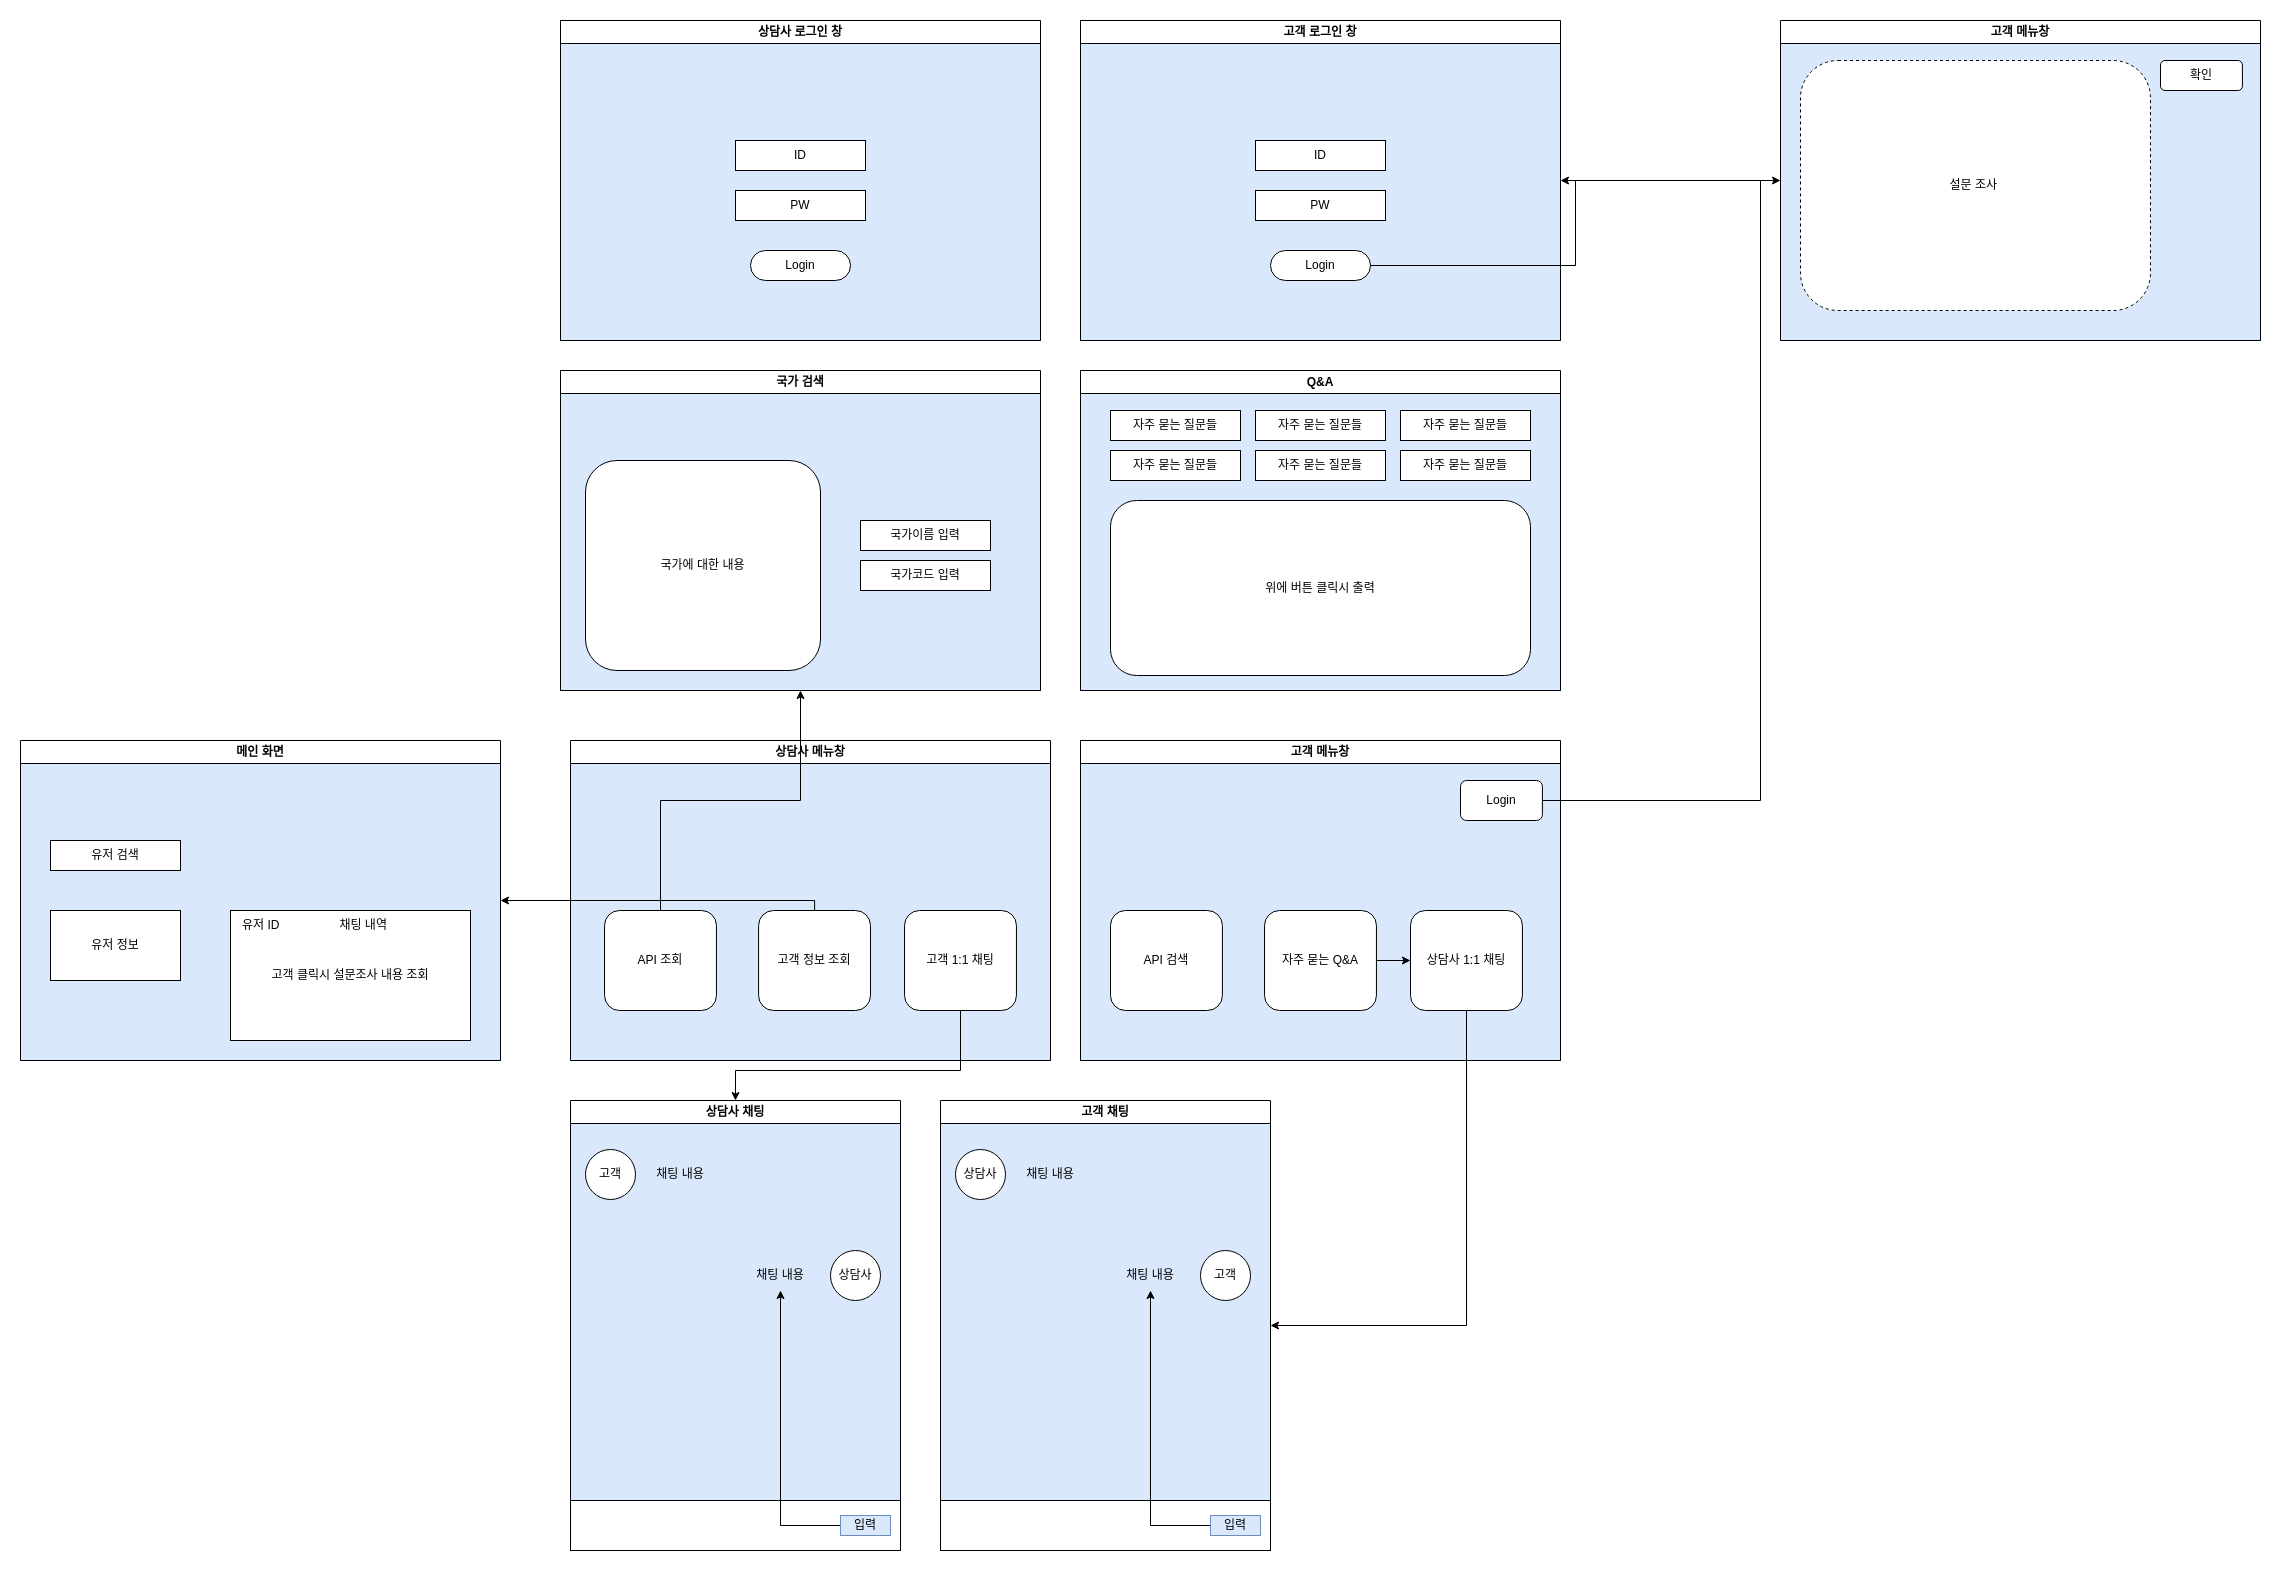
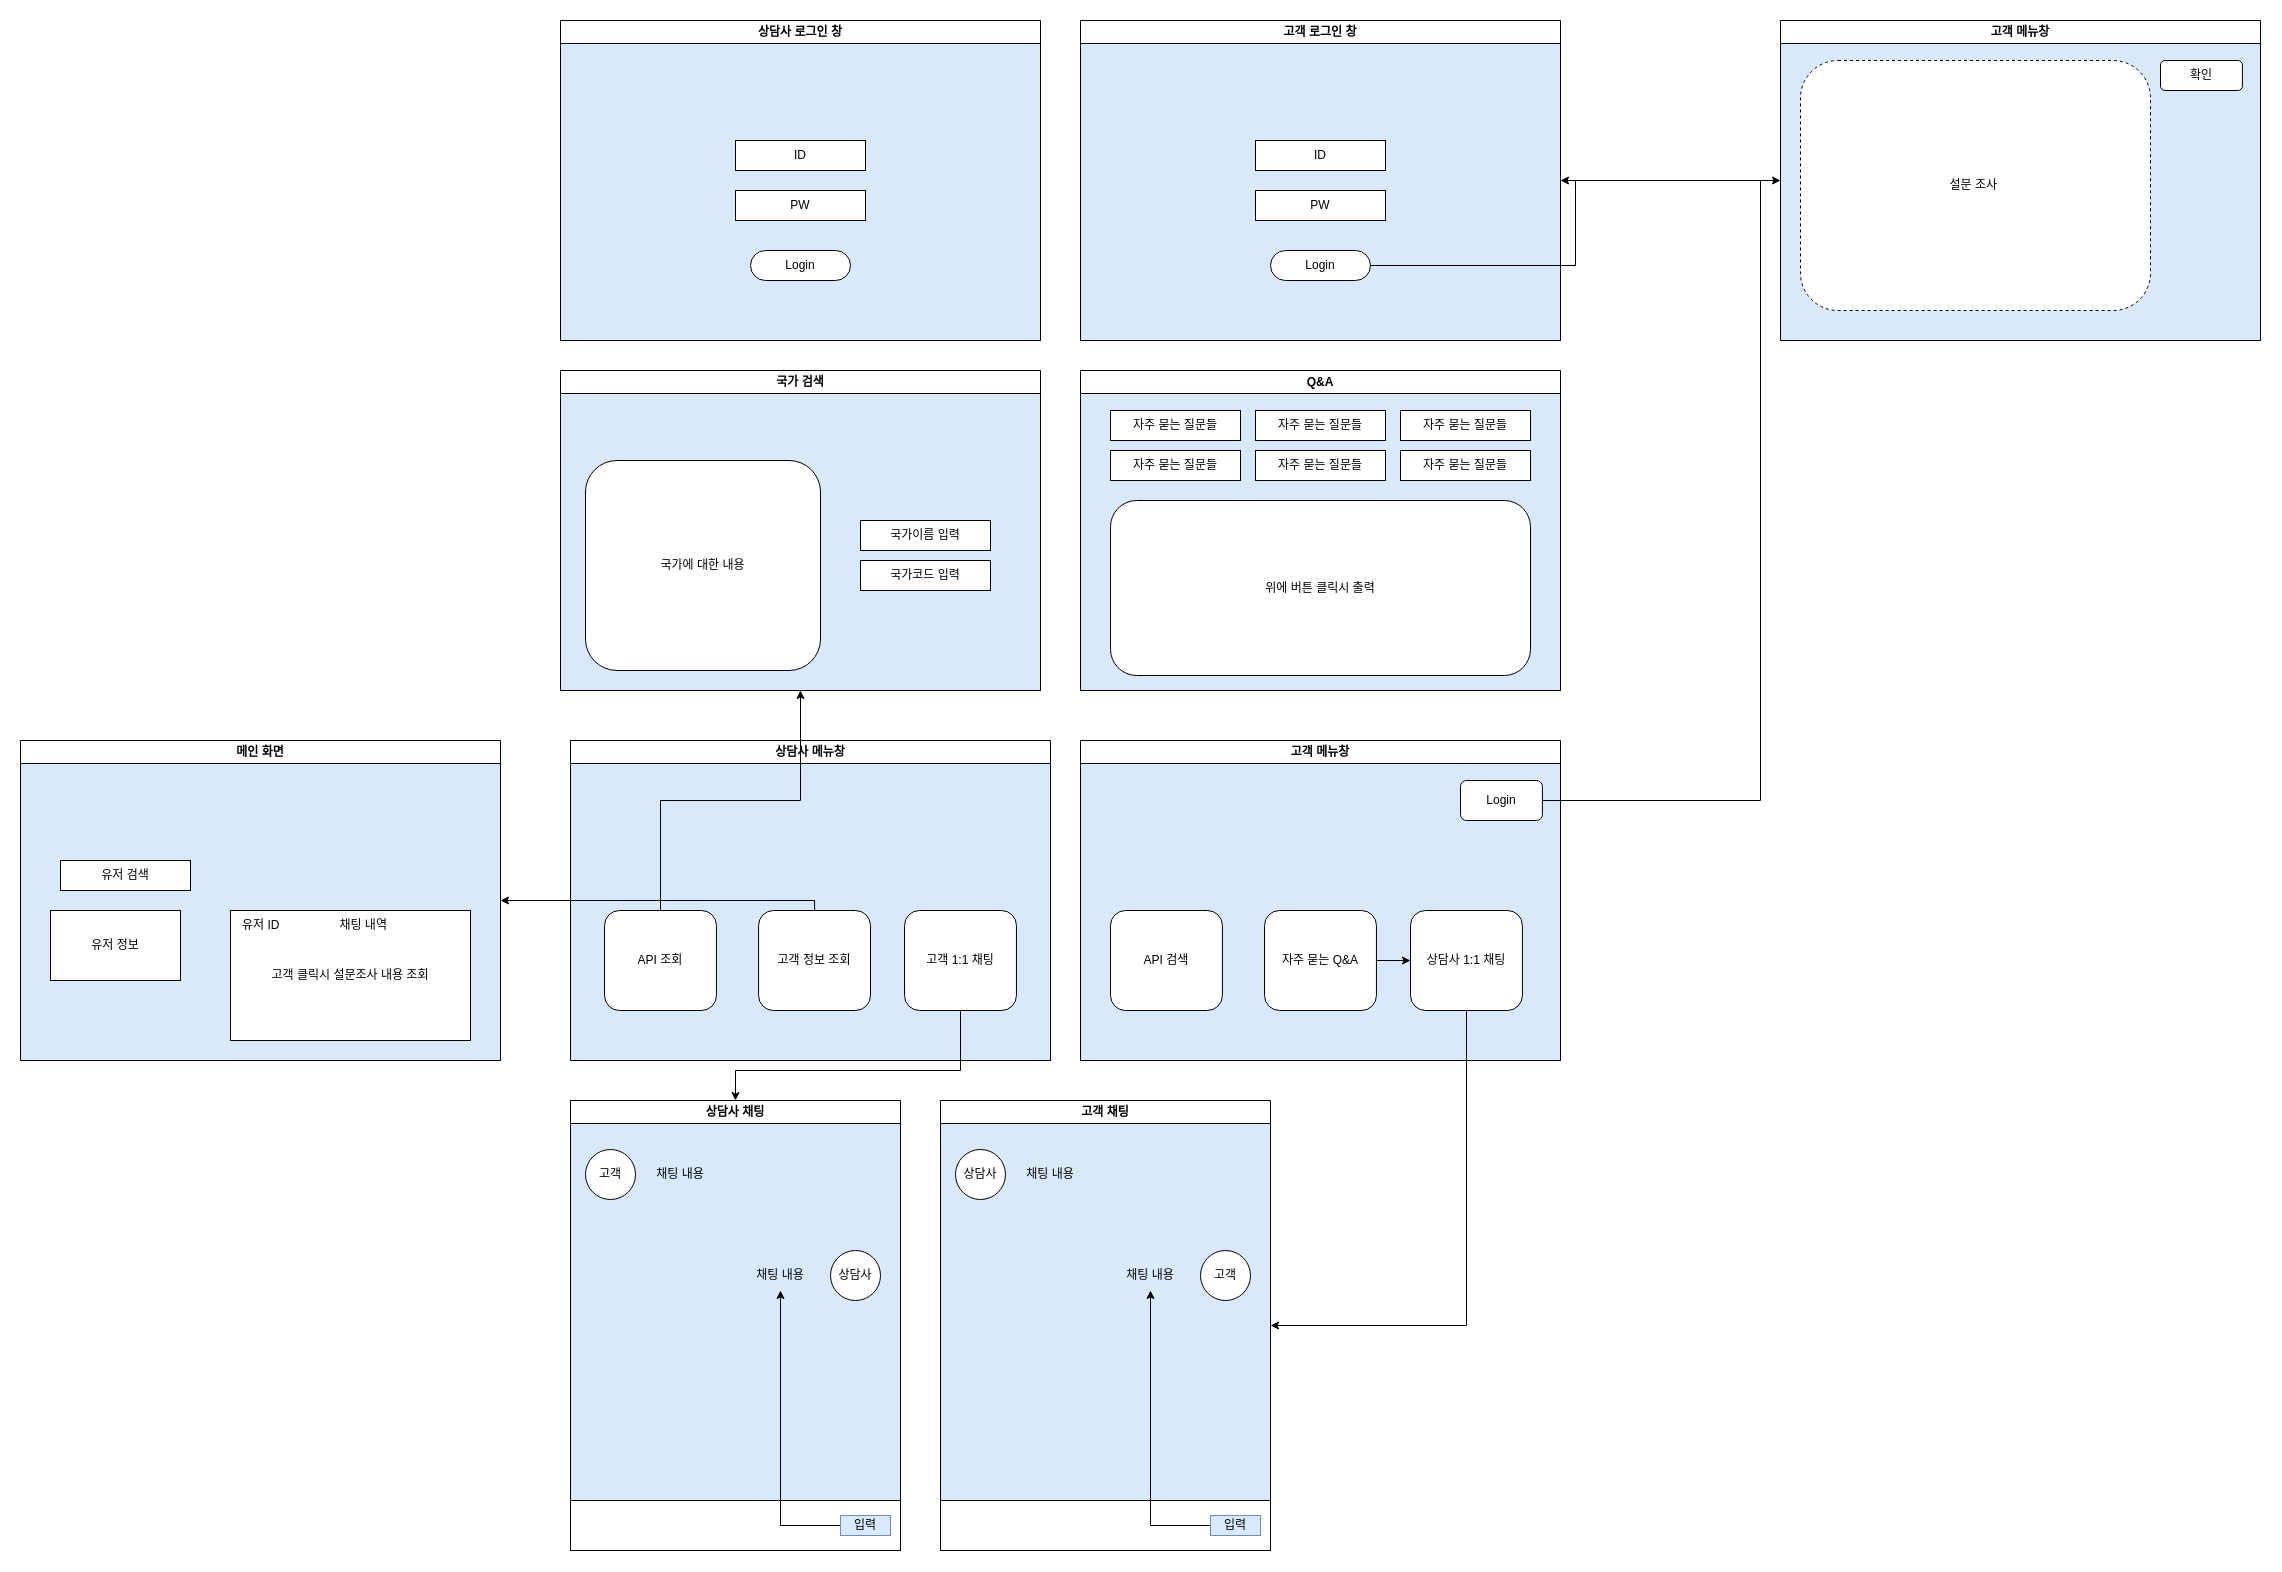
node "유저 검색": moved (116, 856) -> (126, 876)
